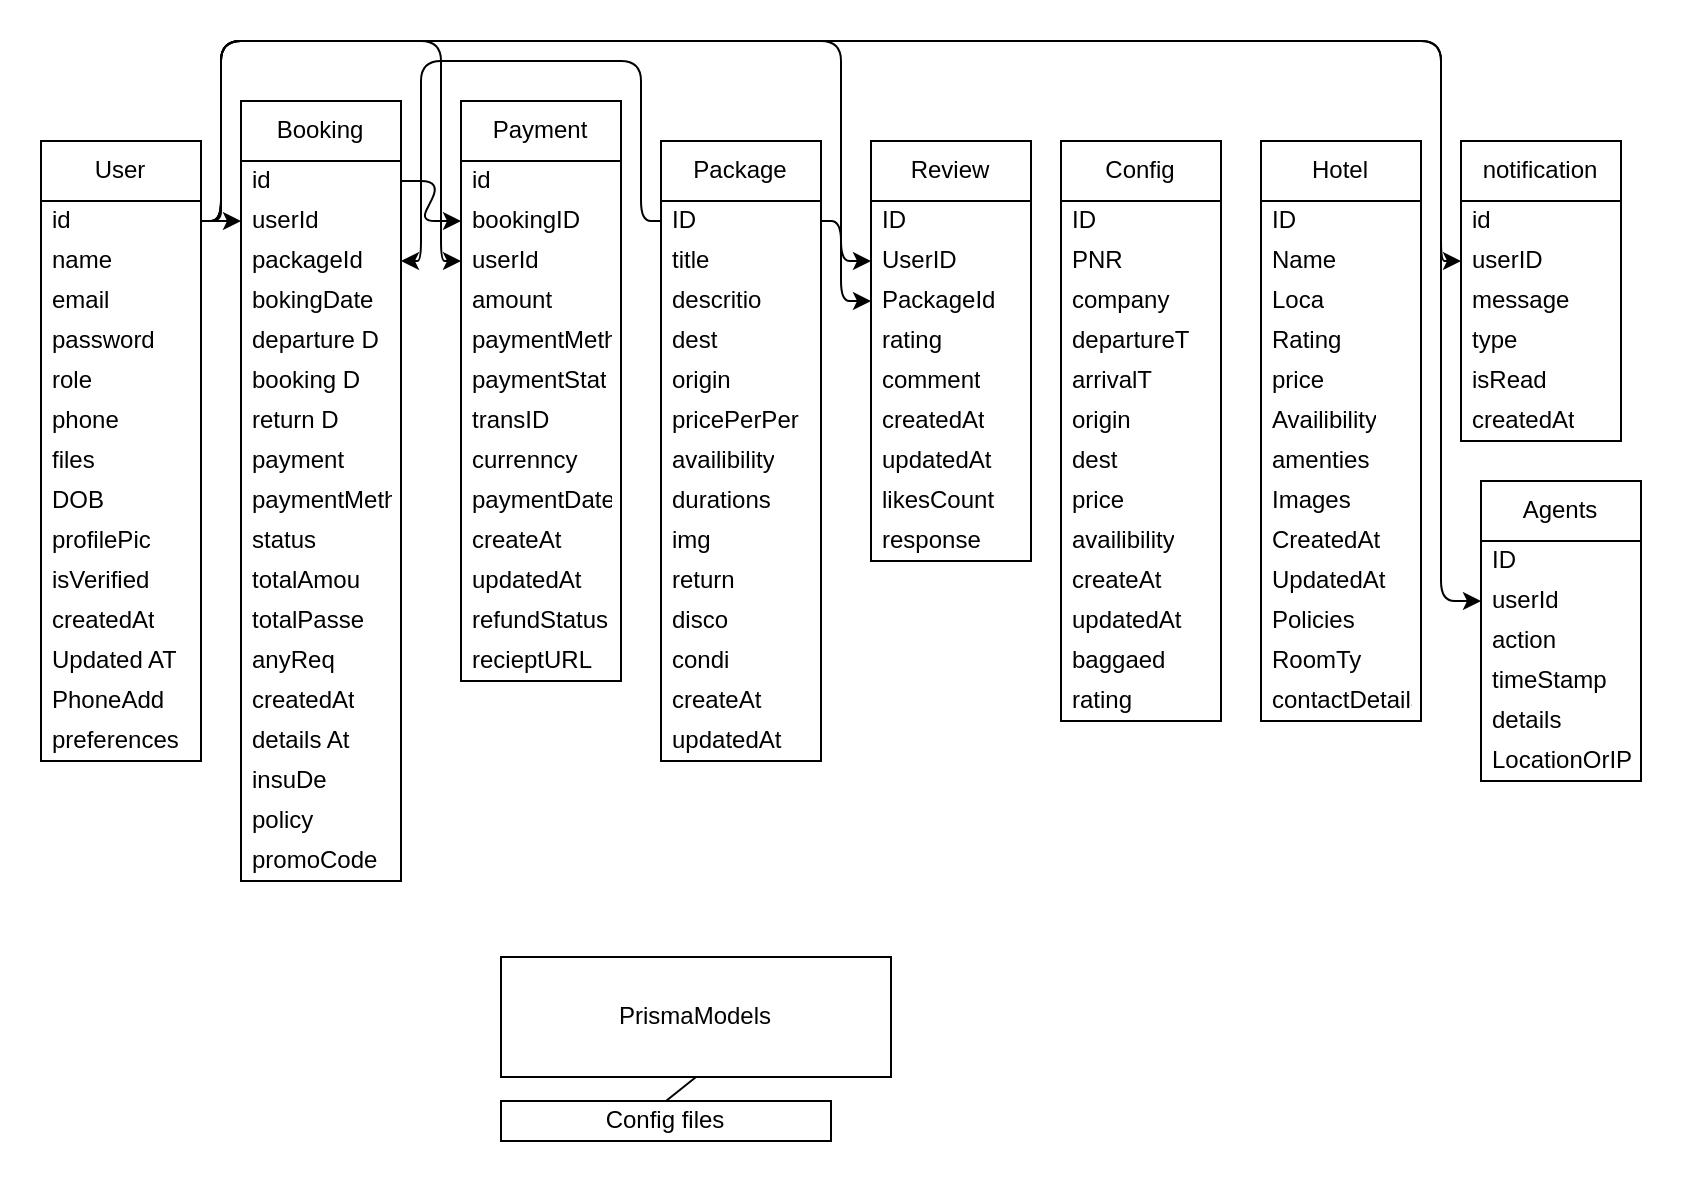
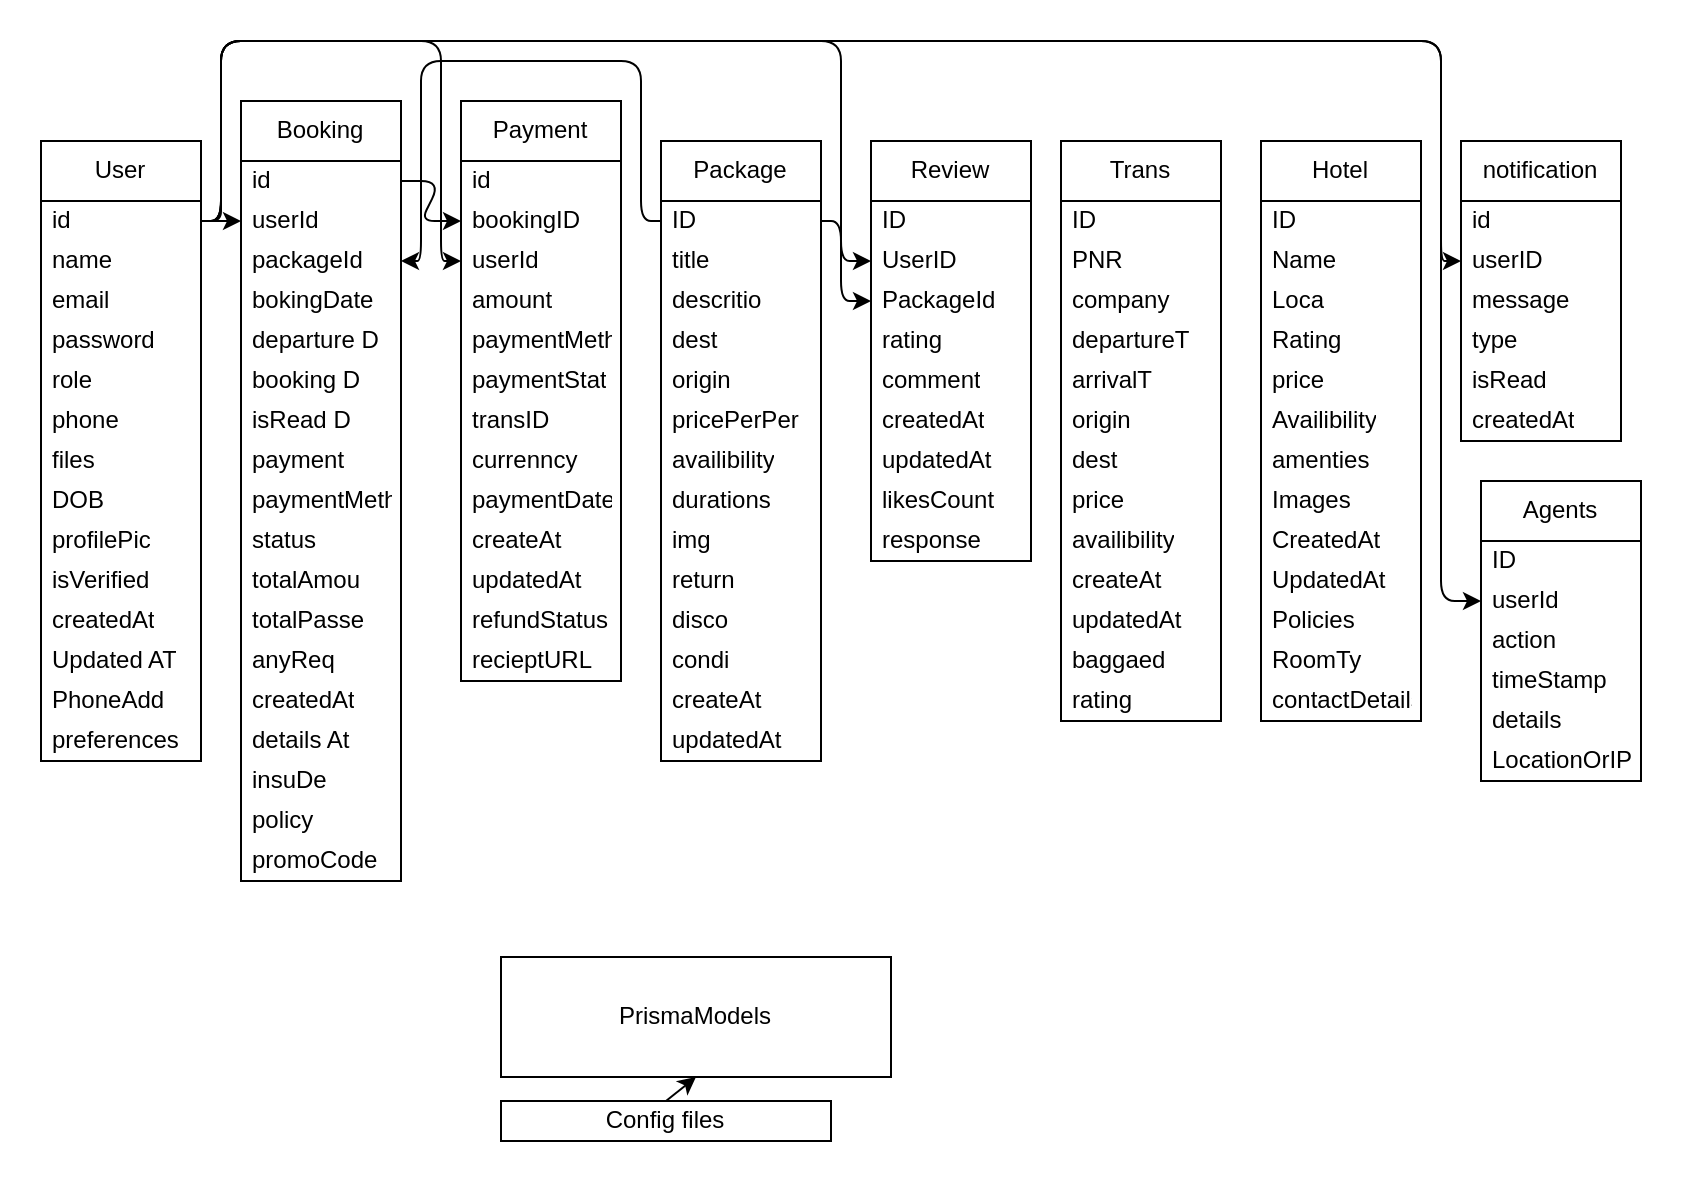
node "Config": label "Config" -> "Trans"
node "return D": label "return D" -> "isRead D"
edge "PrismaModels" -- "Config files": arrowhead none -> classic
